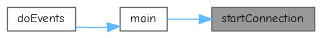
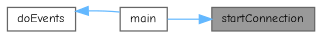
edge "doEvents" -> "main": reversed
